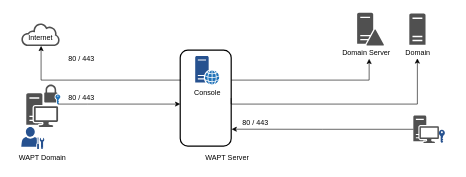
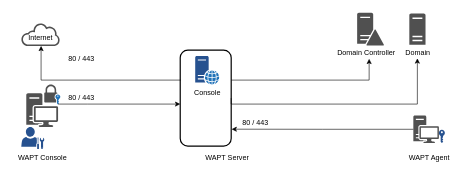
node "Domain Server": label "Domain Server" -> "Domain Controller"
node "WAPT Domain": label "WAPT Domain" -> "WAPT Console"
node "WAPT Agent": added
